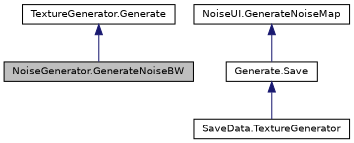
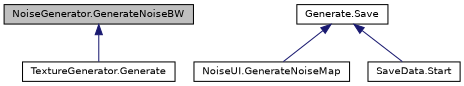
edge "NoiseGenerator.GenerateNoiseBW" -> "TextureGenerator.Generate": reversed
edge "Generate.Save" -> "NoiseUI.GenerateNoiseMap": reversed
node "SaveData.TextureGenerator": label "SaveData.TextureGenerator" -> "SaveData.Start"
